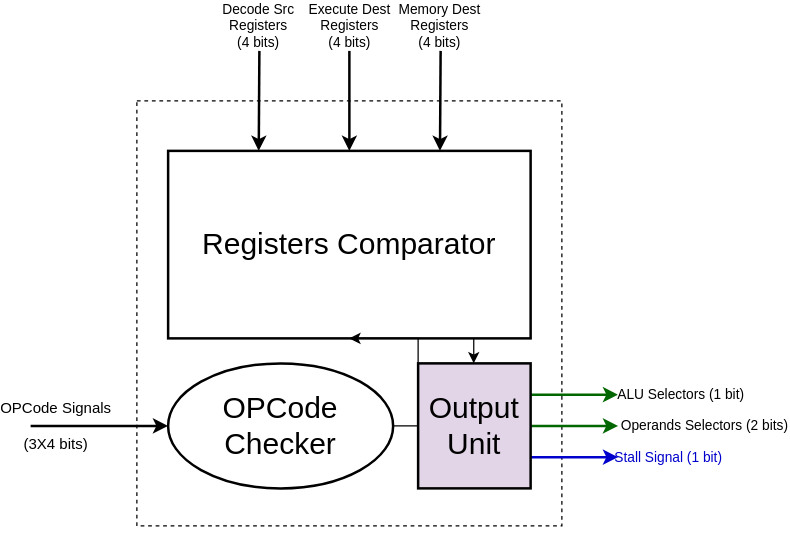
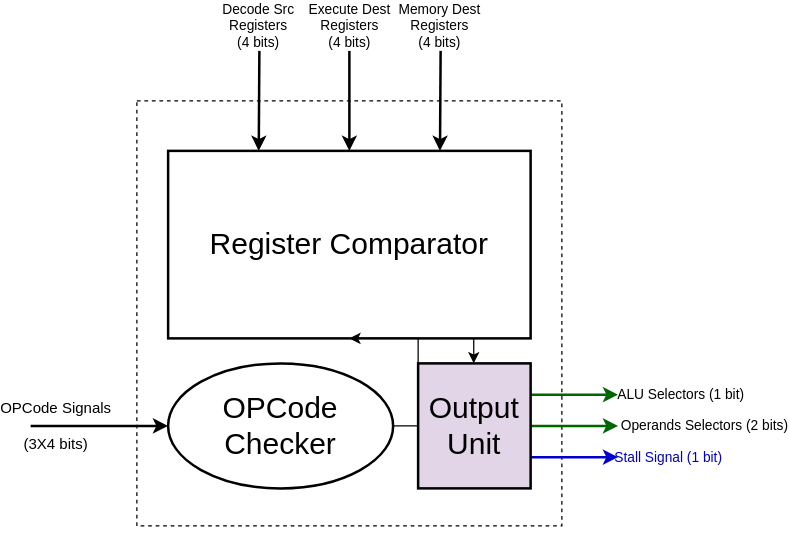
node "Registers Comparator": label "Registers Comparator" -> "Register Comparator"
